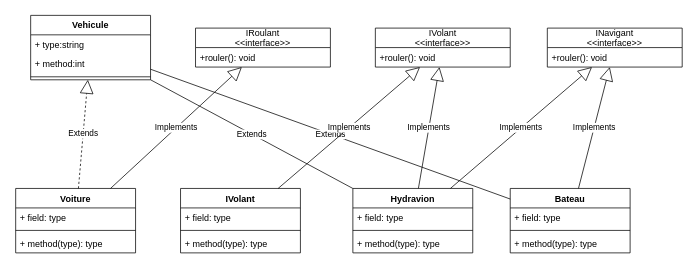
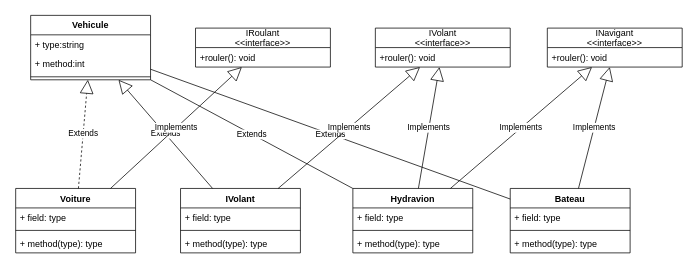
edge "IVolant" -> "Vehicule": added, label "Extends"
